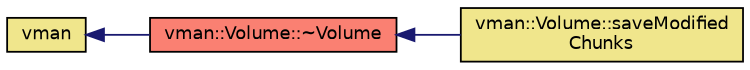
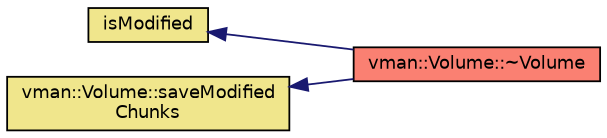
node "vman": label "vman" -> "isModified"
edge "vman::Volume::saveModified Chunks" -> "vman::Volume::~Volume": reversed
